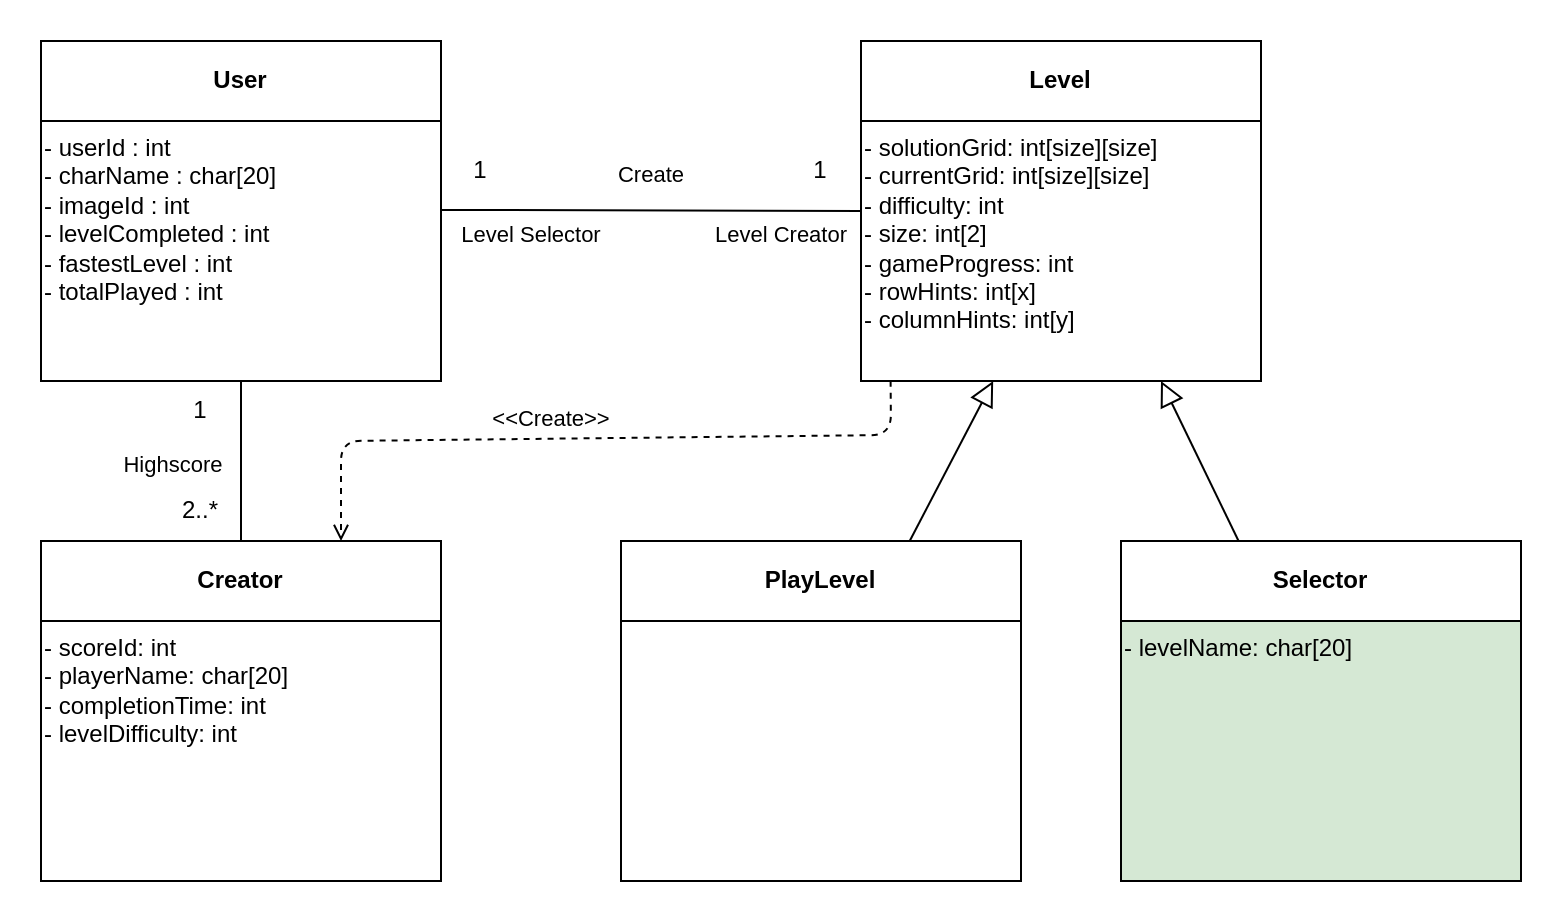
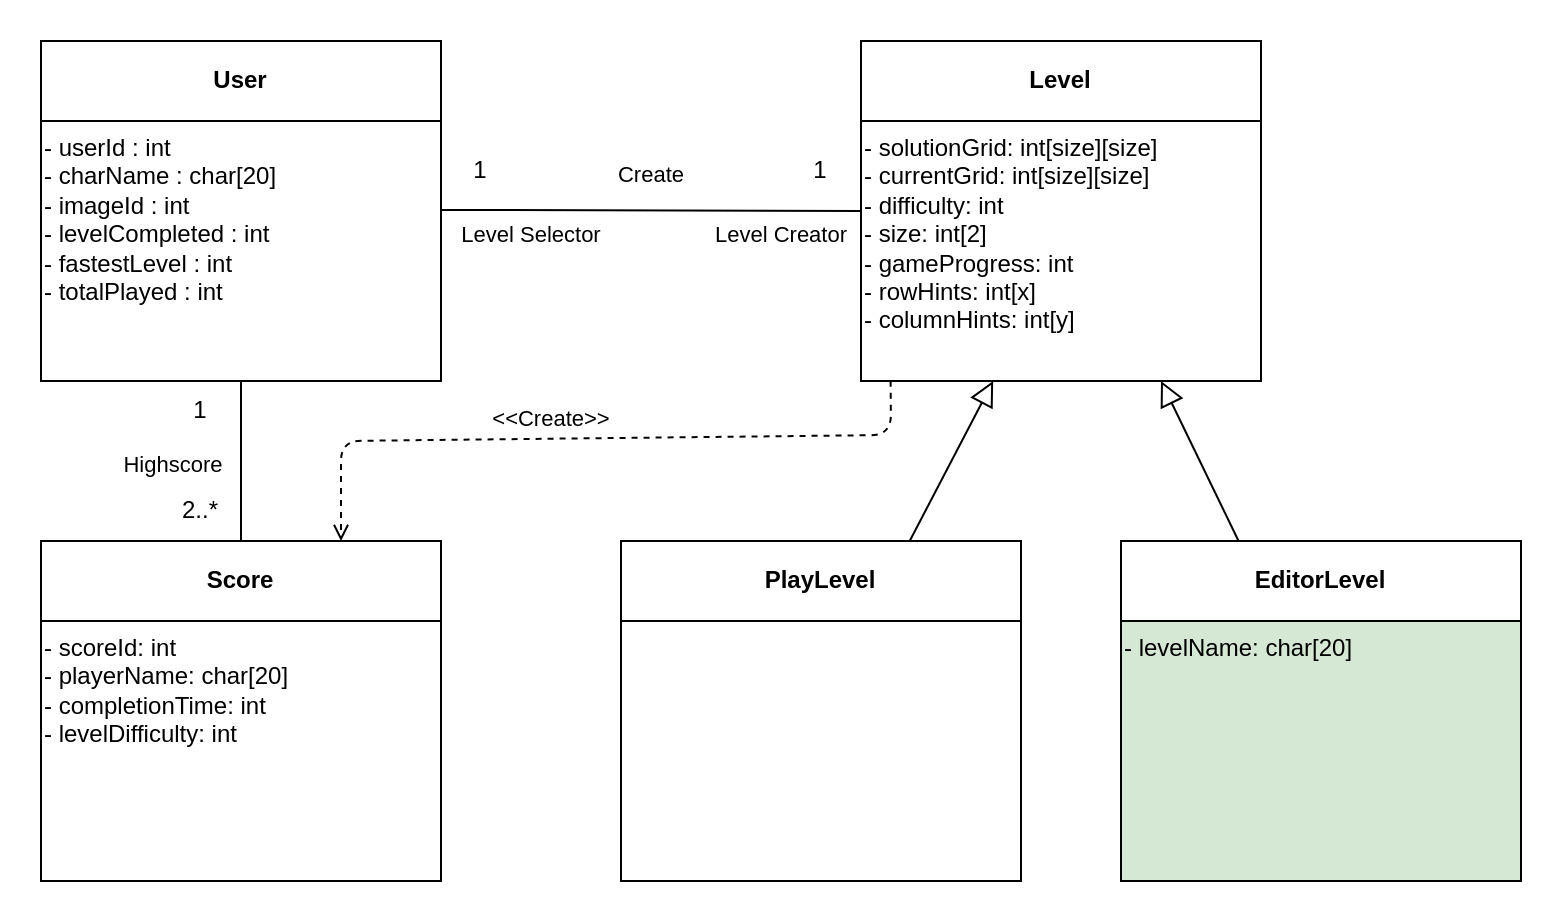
node "Creator": label "Creator" -> "Score"
node "Selector": label "Selector" -> "EditorLevel"
